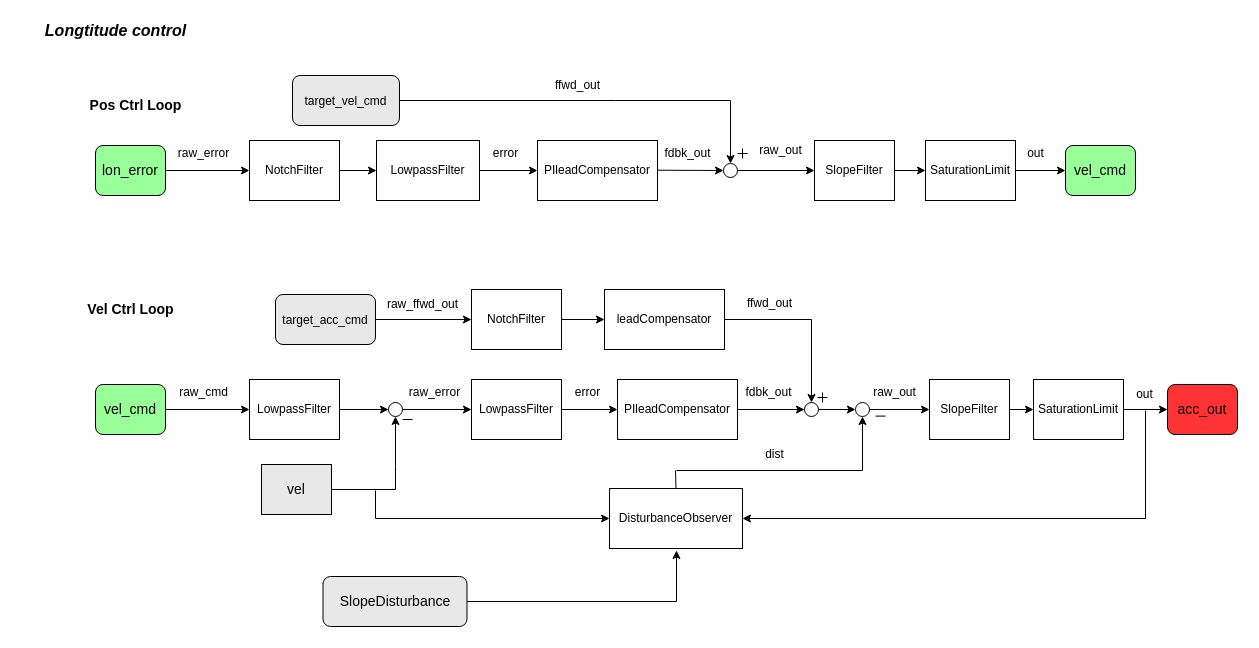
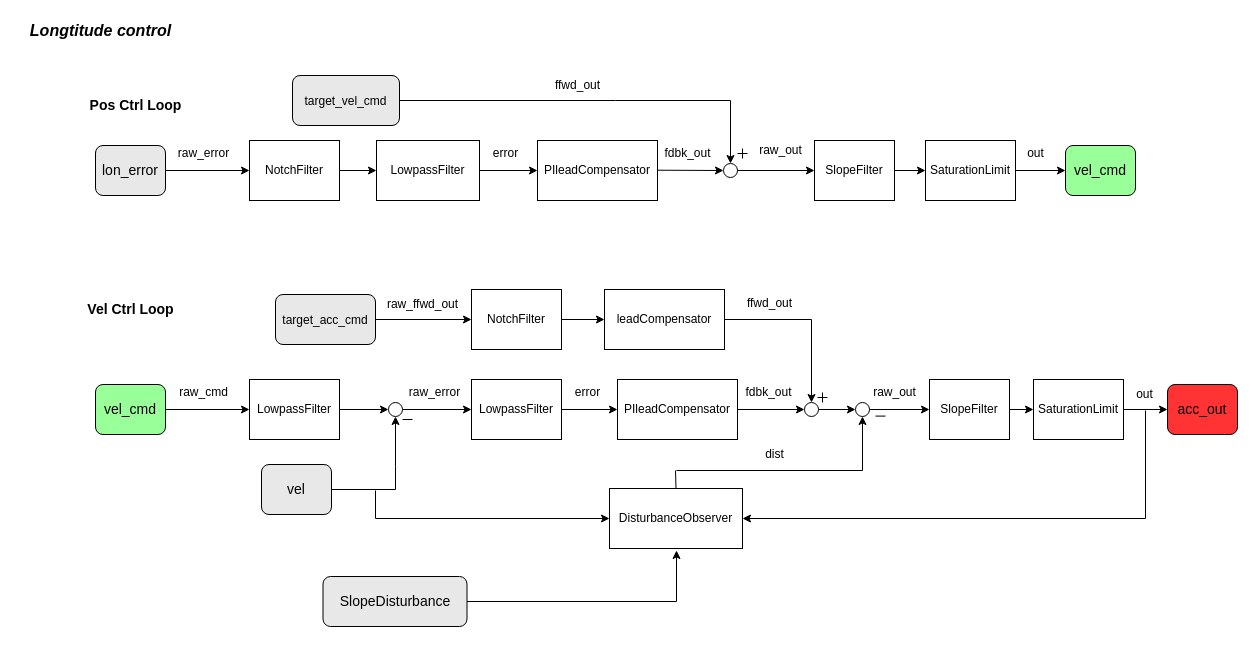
node "Longtitude control": moved (116, 31) -> (101, 31)
node "lon_error": fillcolor #99ff99 -> #e8e8e8
node "vel": shape rectangle -> rounded rectangle
